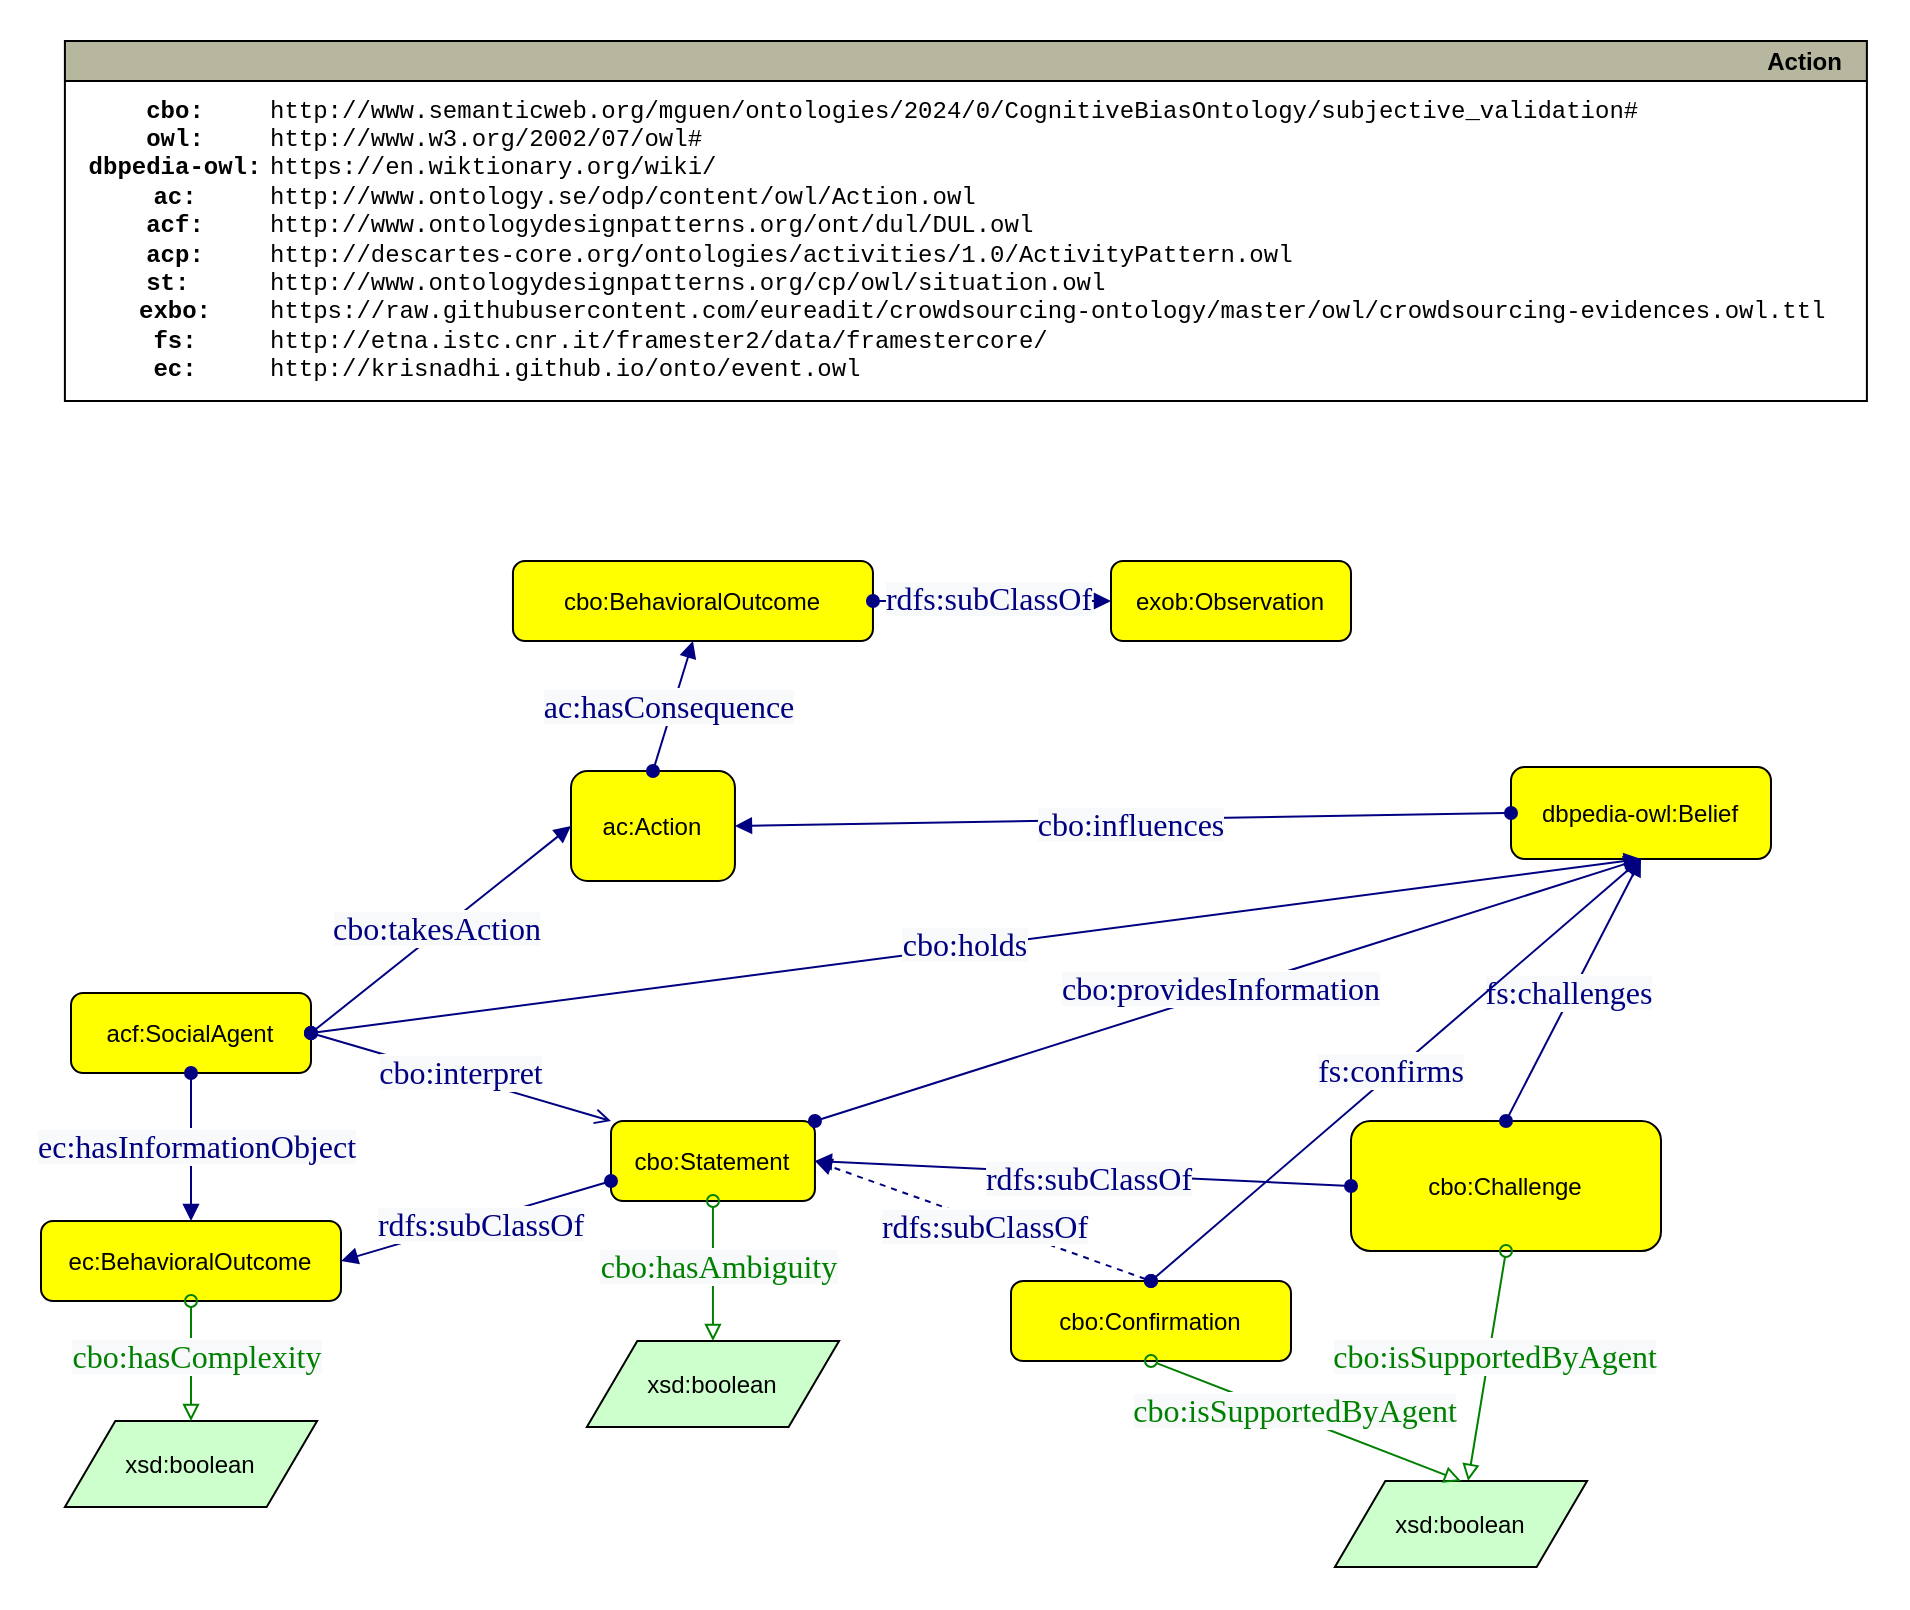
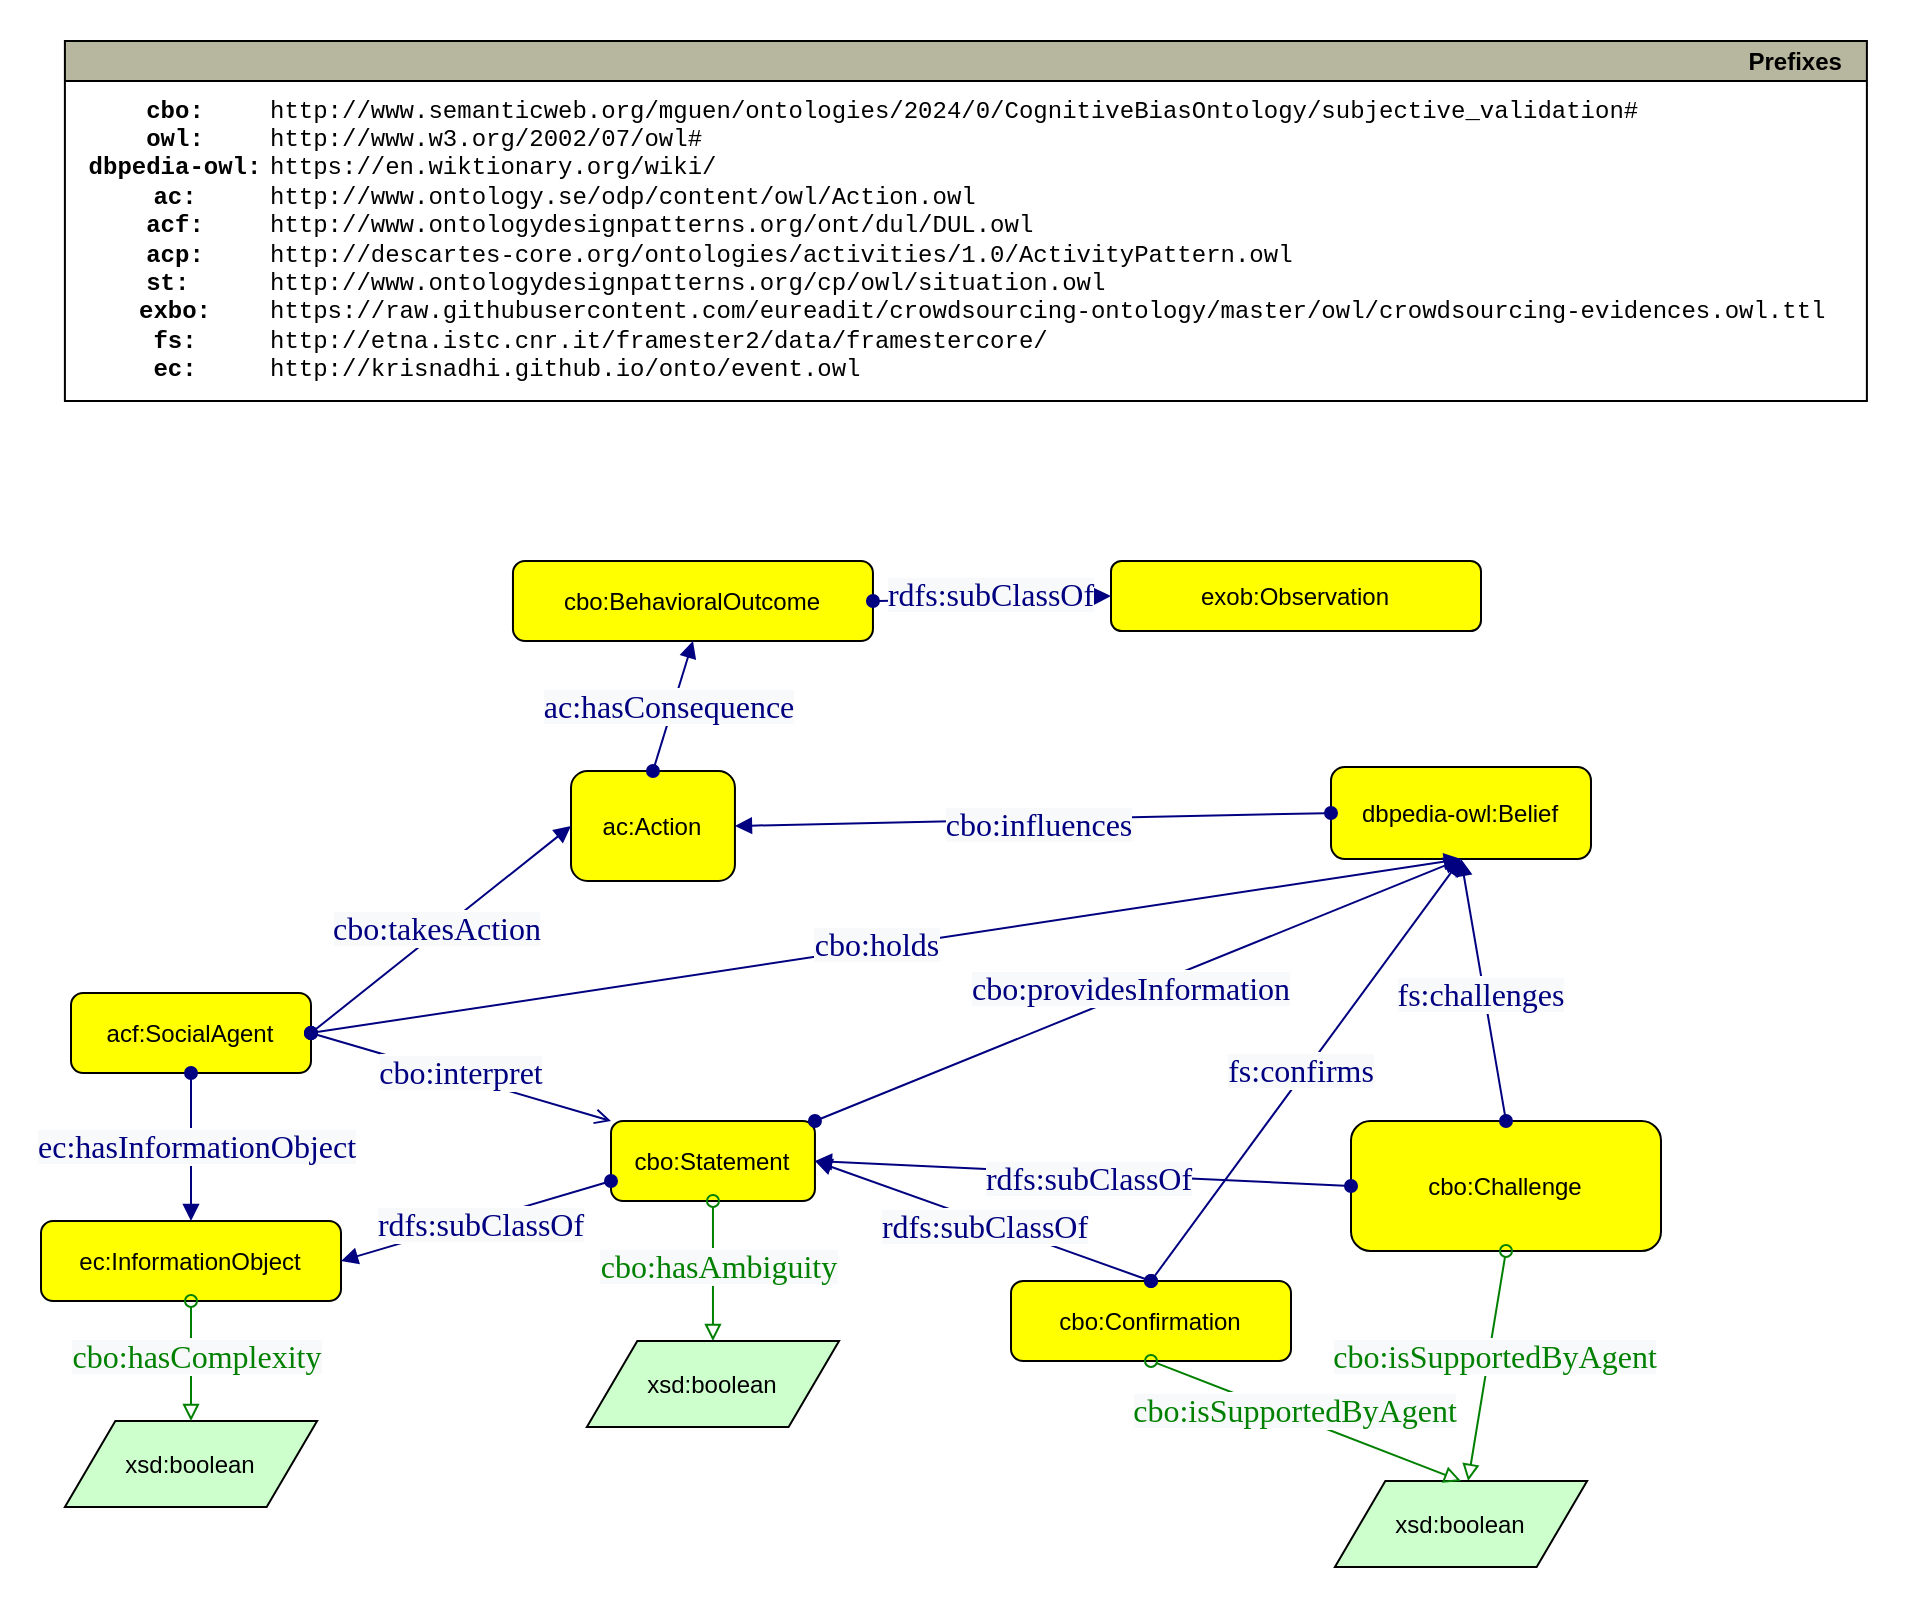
node "Action": label "Action" -> "Prefixes"
node "exob:Observation": size 240x80 -> 370x70
node "dbpedia-owl:Belief": moved (1641, 813) -> (1461, 813)
edge "cbo:Statement" -- "cbo:Confirmation": style dashed -> solid
node "ec:BehavioralOutcome": label "ec:BehavioralOutcome" -> "ec:InformationObject"
